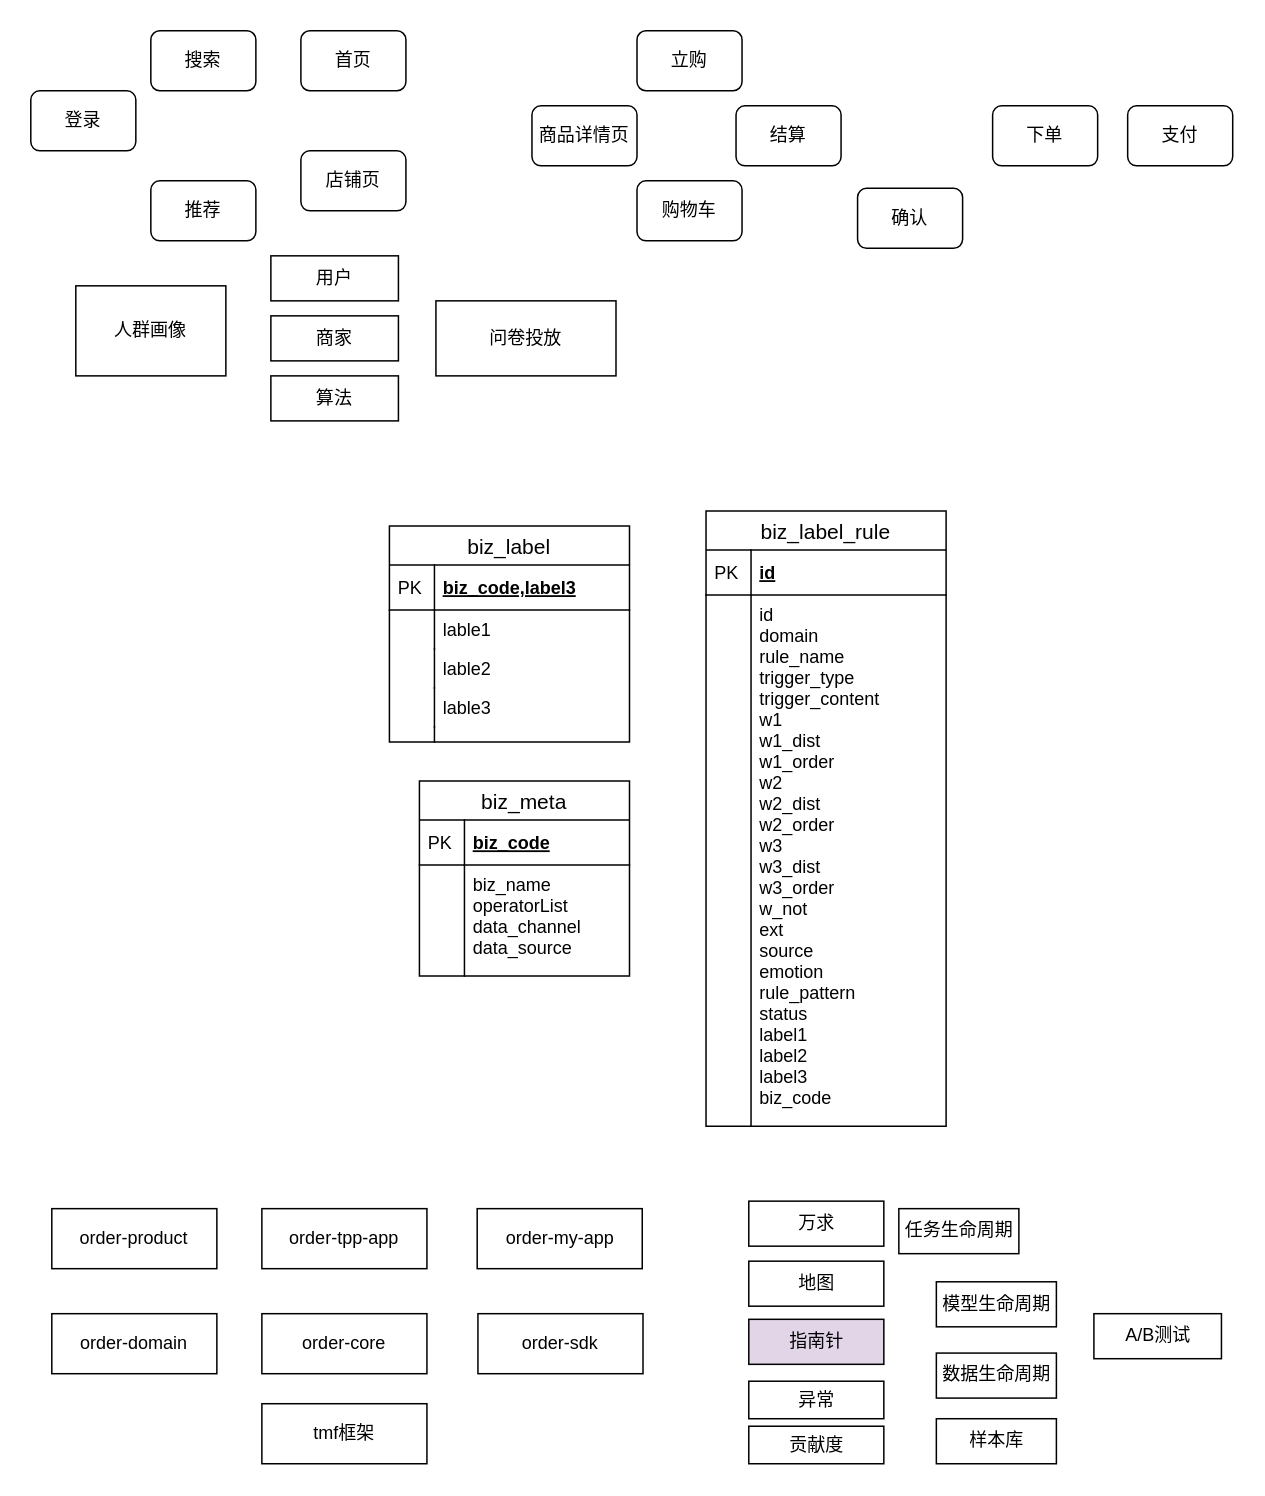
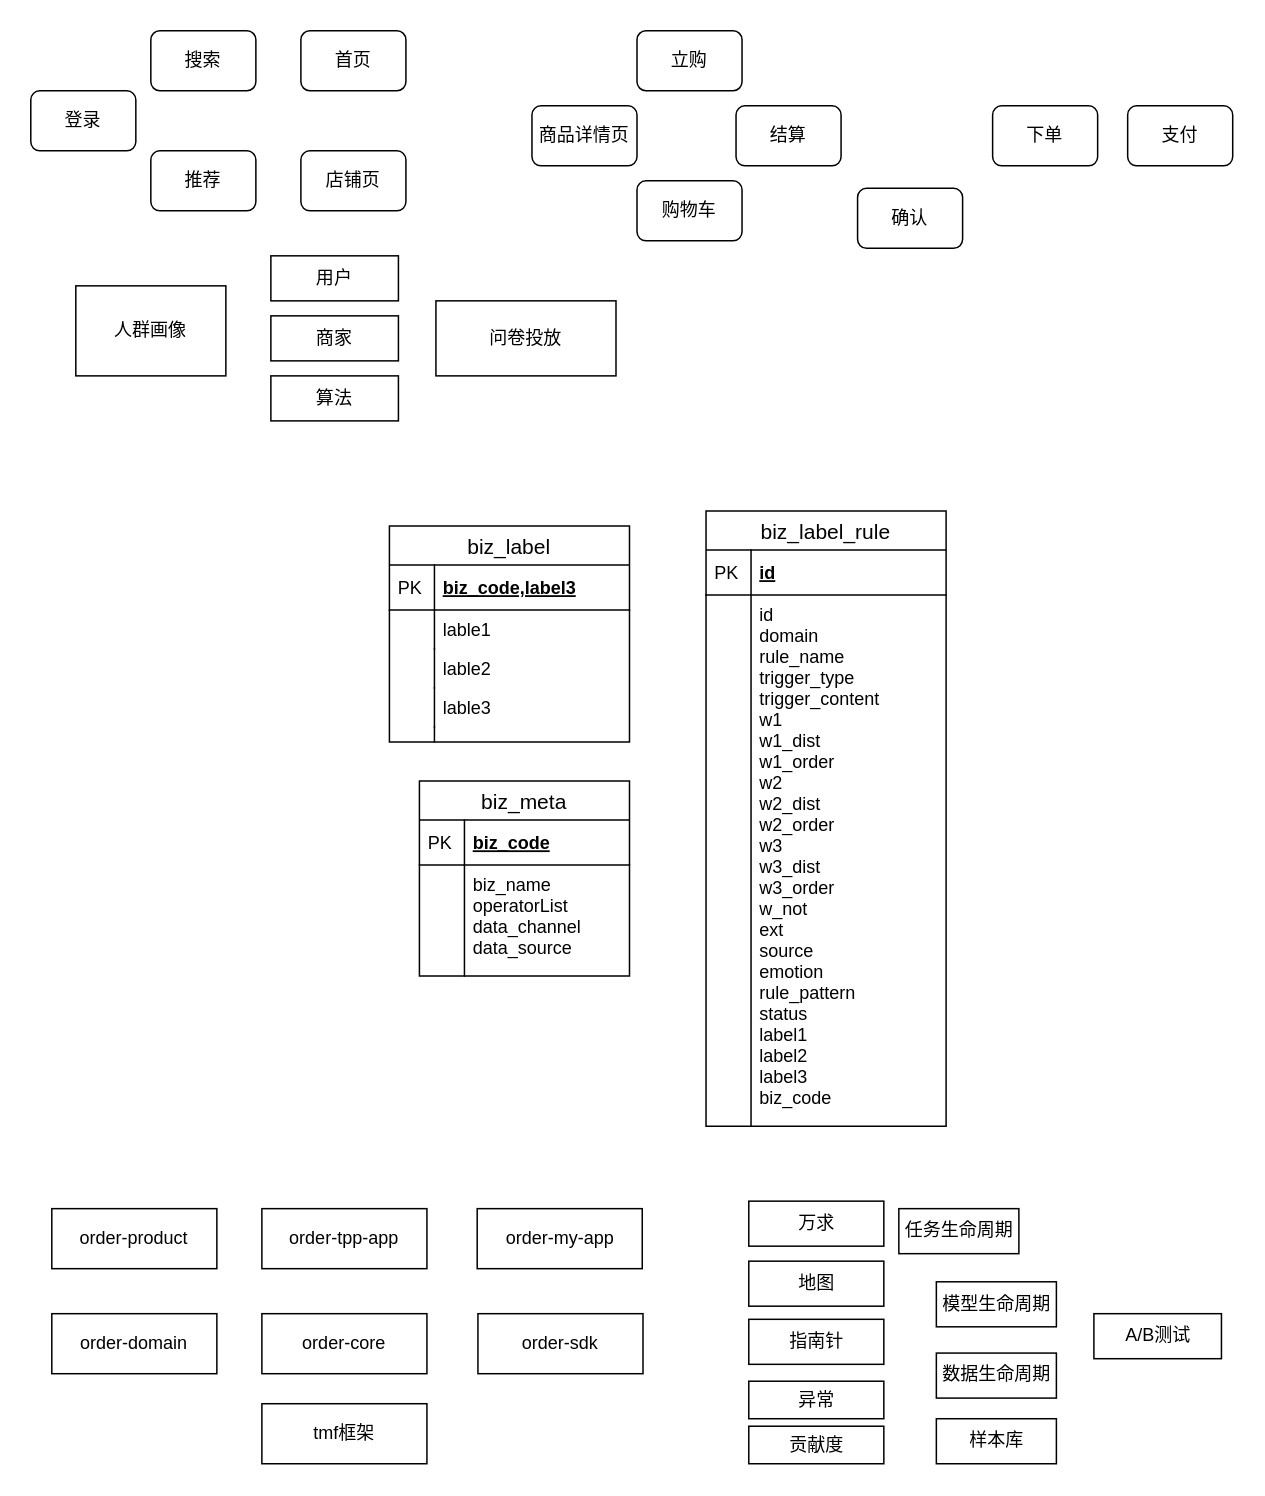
node "推荐": moved (203, 211) -> (203, 181)
node "指南针": fillcolor #e1d5e7 -> #ffffff
